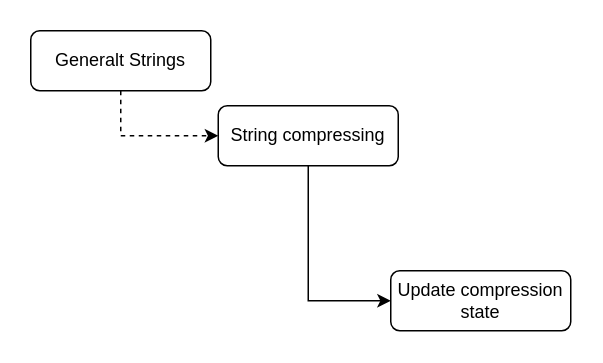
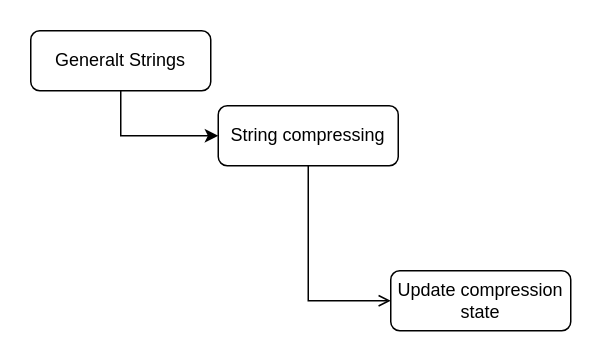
edge "Generalt Strings" -> "String compressing": style dashed -> solid
edge "String compressing" -> "Update compression state": arrowhead classic -> open
